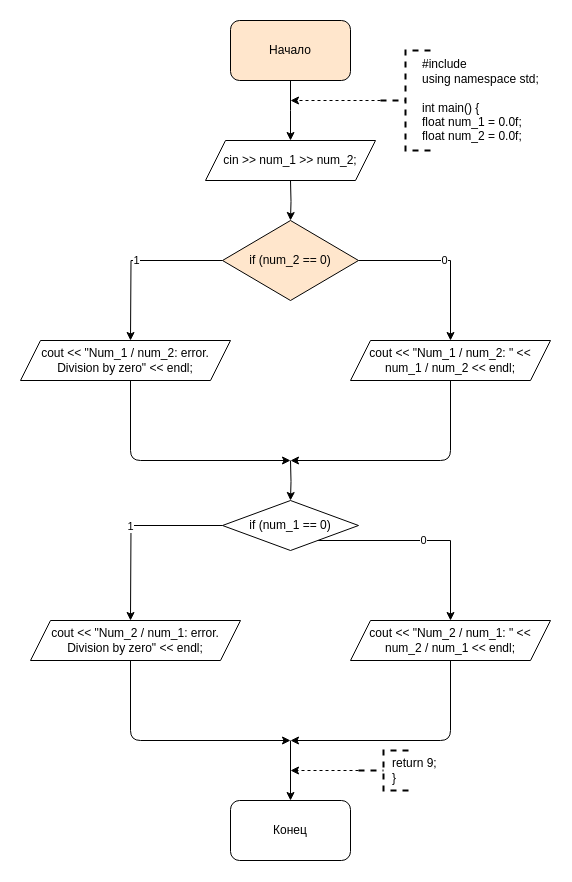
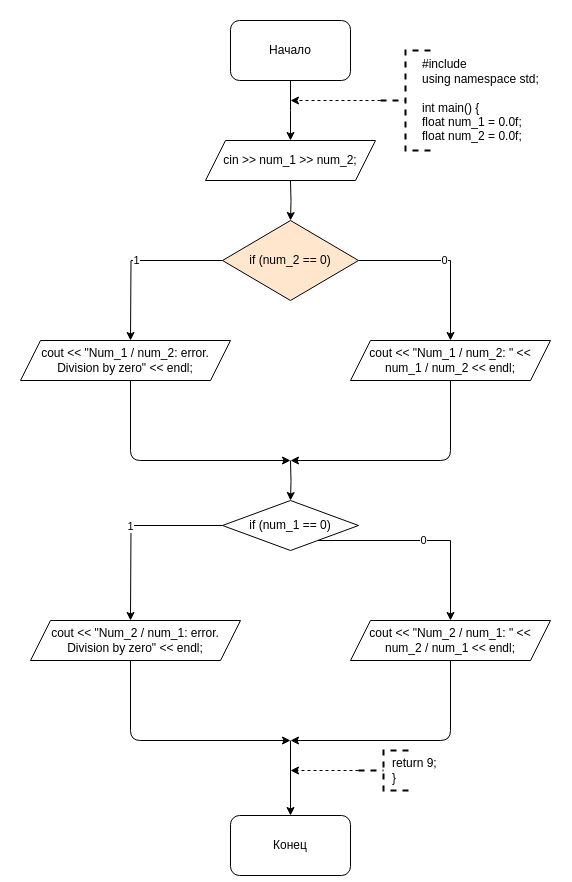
node "Начало": fillcolor #ffe6cc -> #ffffff
node "Конец": moved (291, 831) -> (291, 846)
